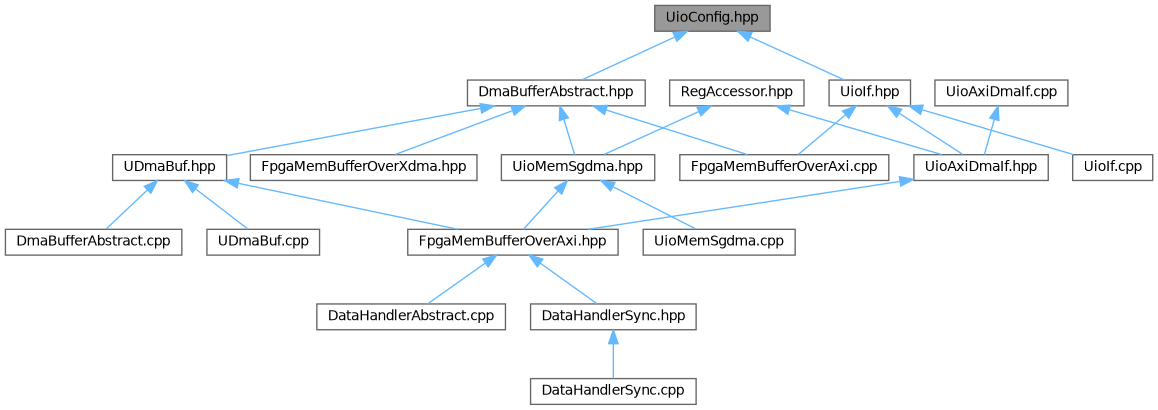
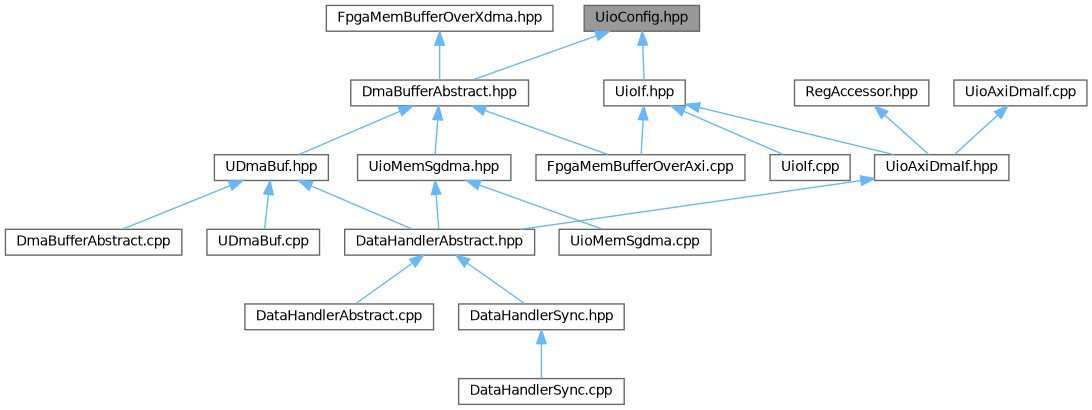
edge "FpgaMemBufferOverXdma.hpp" -> "DmaBufferAbstract.hpp": reversed
edge "UioMemSgdma.hpp" -> "RegAccessor.hpp": removed
node "FpgaMemBufferOverAxi.hpp": label "FpgaMemBufferOverAxi.hpp" -> "DataHandlerAbstract.hpp"
